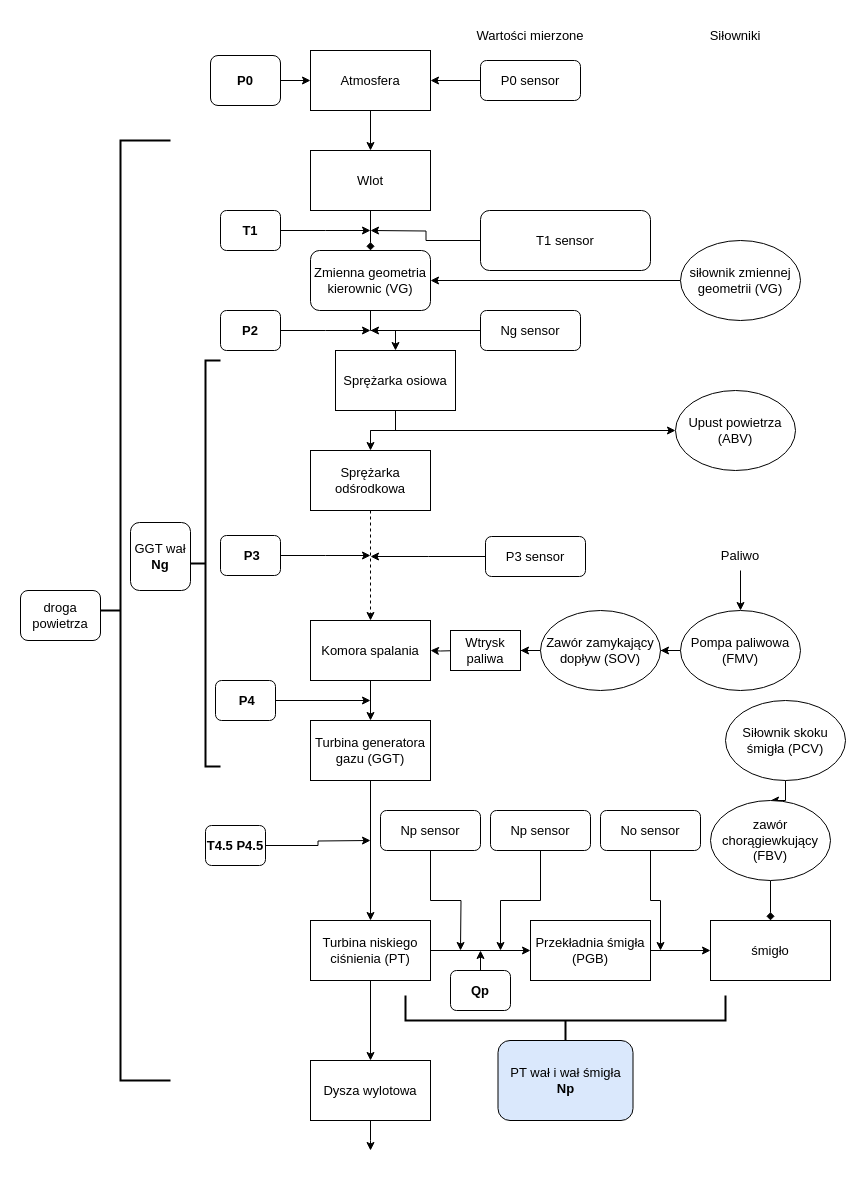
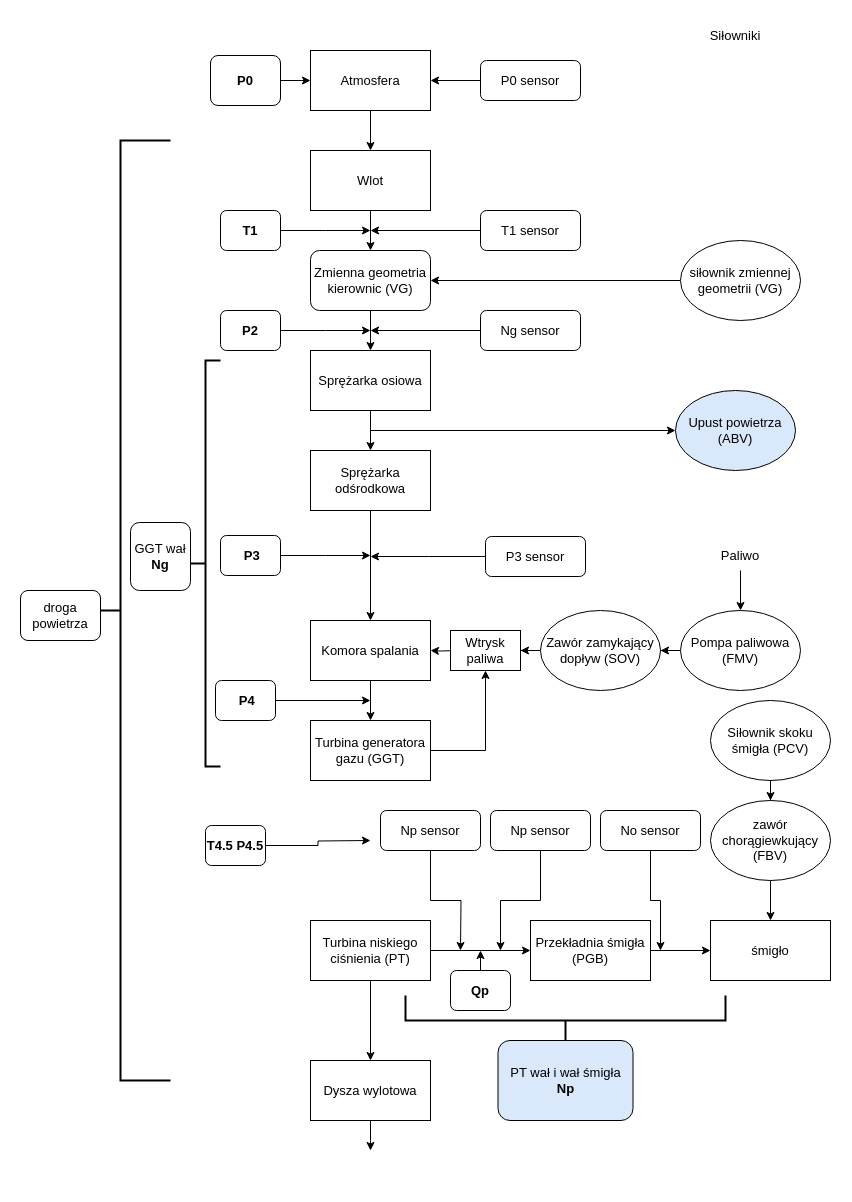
node "Wartości mierzone": removed
node "T1 sensor": size 170x60 -> 100x40
edge "Wlot" -> "Zmienna geometria kierownic (VG)": arrowhead diamond -> classic
node "Sprężarka osiowa": moved (396, 381) -> (371, 381)
node "Upust powietrza (ABV)": fillcolor #ffffff -> #dae8fc
edge "Sprężarka odśrodkowa" -> "Komora spalania": style dashed -> solid
node "Siłownik skoku śmigła (PCV)": moved (786, 741) -> (771, 741)
edge "Turbina generatora gazu (GGT)" -> "Turbina niskiego ciśnienia (PT)": now "Turbina generatora gazu (GGT)" -> "Wtrysk paliwa"
edge "zawór chorągiewkujący (FBV)" -> "śmigło": arrowhead diamond -> classic
